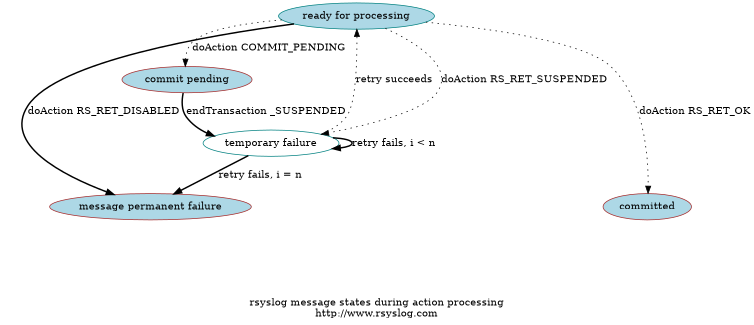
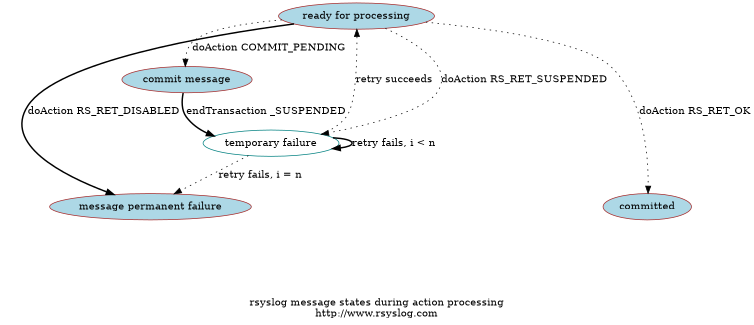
node "ready for processing": color teal -> brown
node "commit pending": label "commit pending" -> "commit message"
edge "temporary failure" -> "message permanent failure": style bold -> dotted
